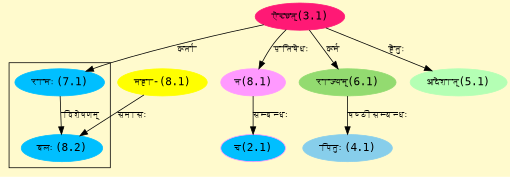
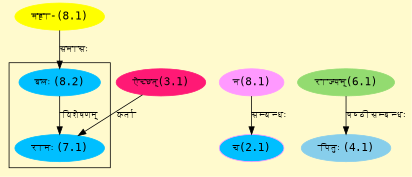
edge "ऐच्छत्(3.1)" -> "न(8.1)": removed, label "प्रतिषेधः"
edge "ऐच्छत्(3.1)" -> "राज्यम्(6.1)": removed, label "कर्म"
node "आदेशात्(5.1)": removed
edge "रामः(7.1)" -> "बलः(8.2)": reversed
